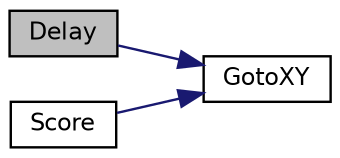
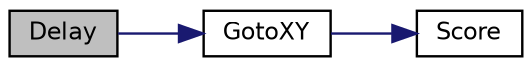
edge "Score" -> "GotoXY": reversed
